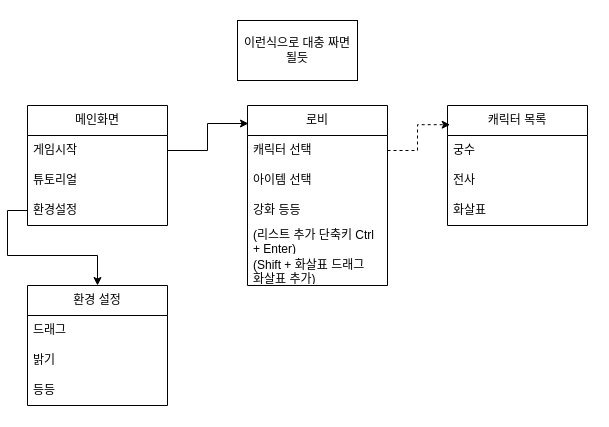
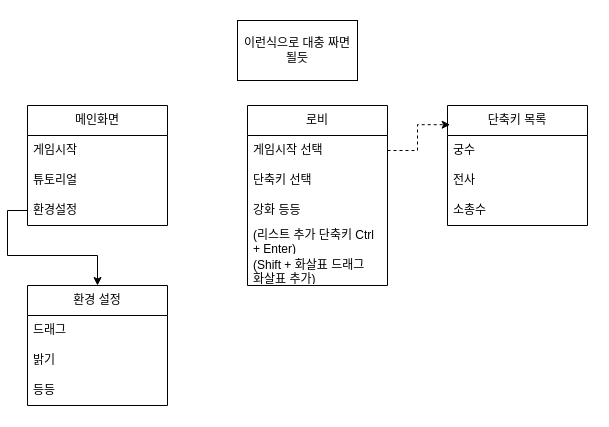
node "캐릭터 목록": label "캐릭터 목록" -> "단축키 목록"
edge "게임시작" -> "로비": removed
node "캐릭터 선택": label "캐릭터 선택" -> "게임시작 선택"
node "아이템 선택": label "아이템 선택" -> "단축키 선택"
node "화살표": label "화살표" -> "소총수"
